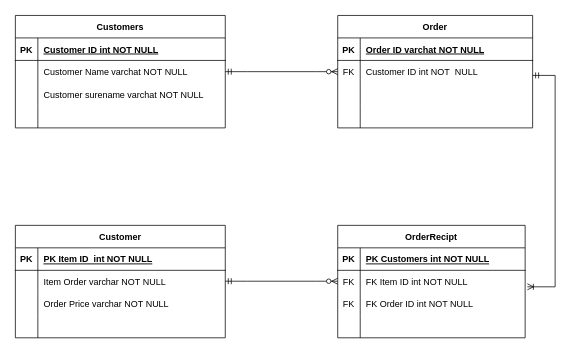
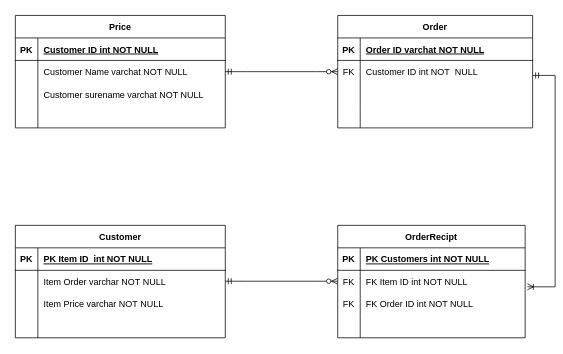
node "Customers": label "Customers" -> "Price"
node "Order Price varchar NOT NULL": label "Order Price varchar NOT NULL" -> "Item Price varchar NOT NULL"
